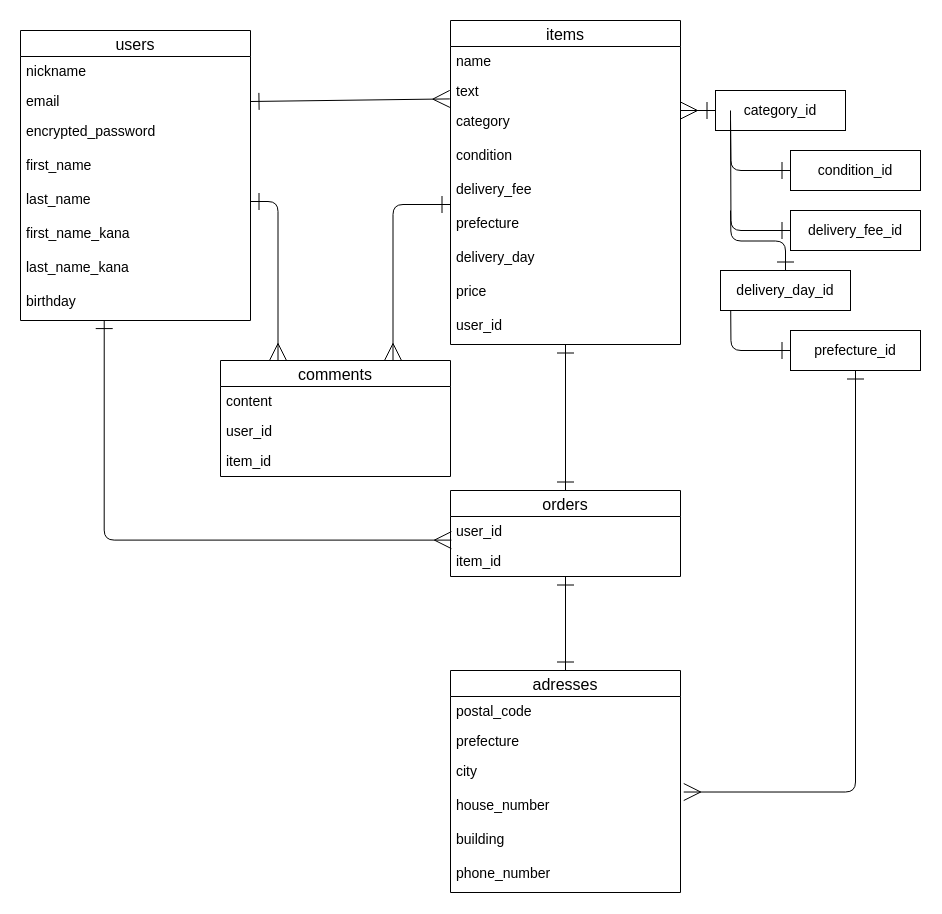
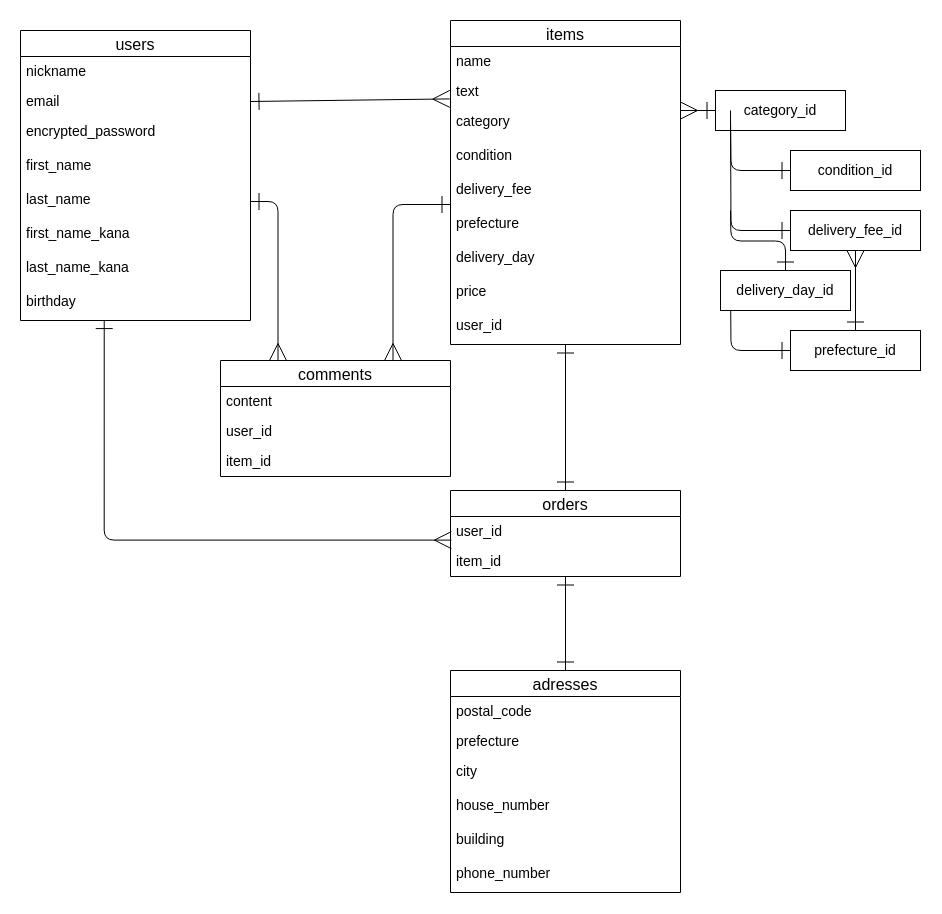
edge "prefecture_id" -- "city": now "prefecture_id" -- "delivery_fee_id"
